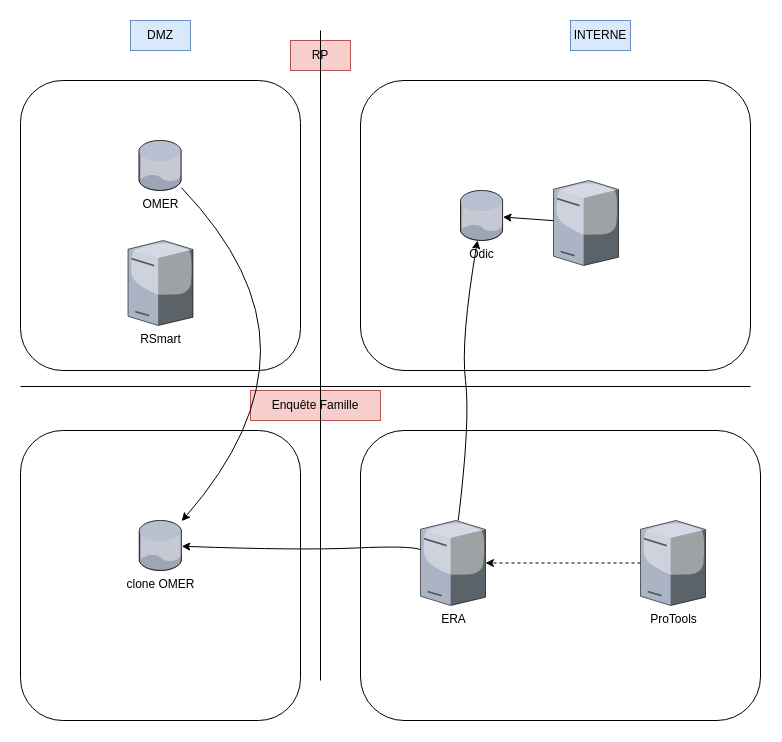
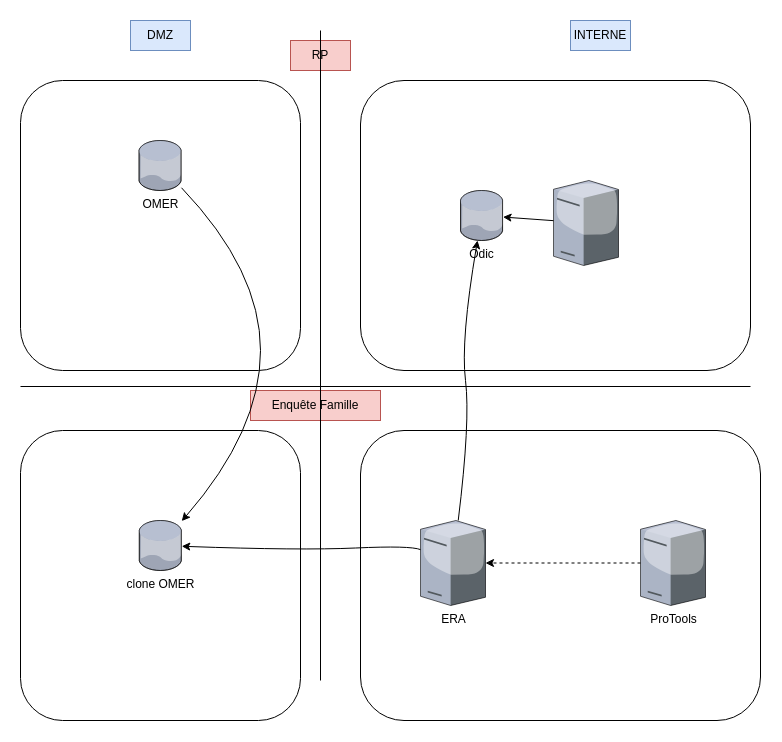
node "RSmart": removed
